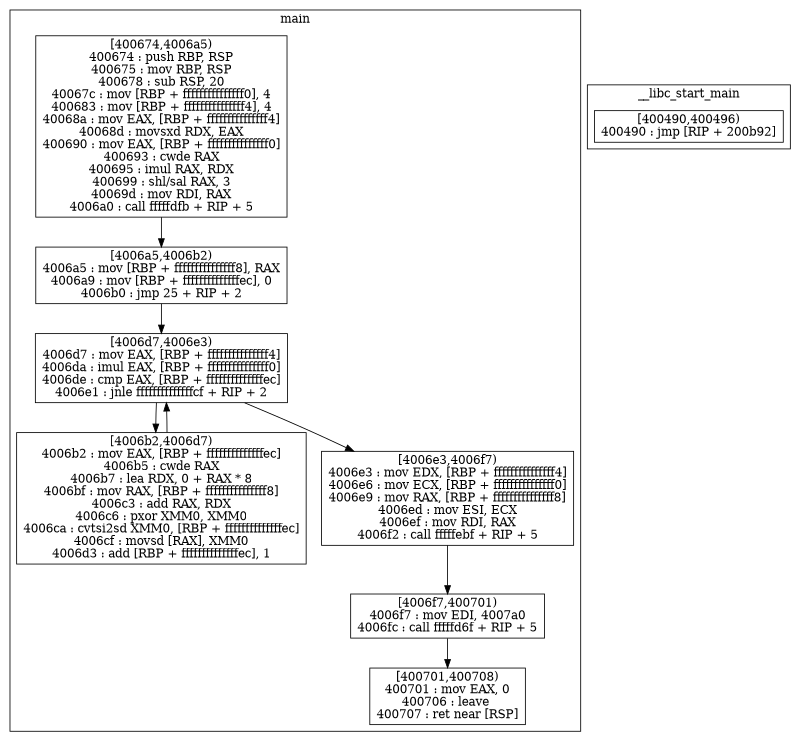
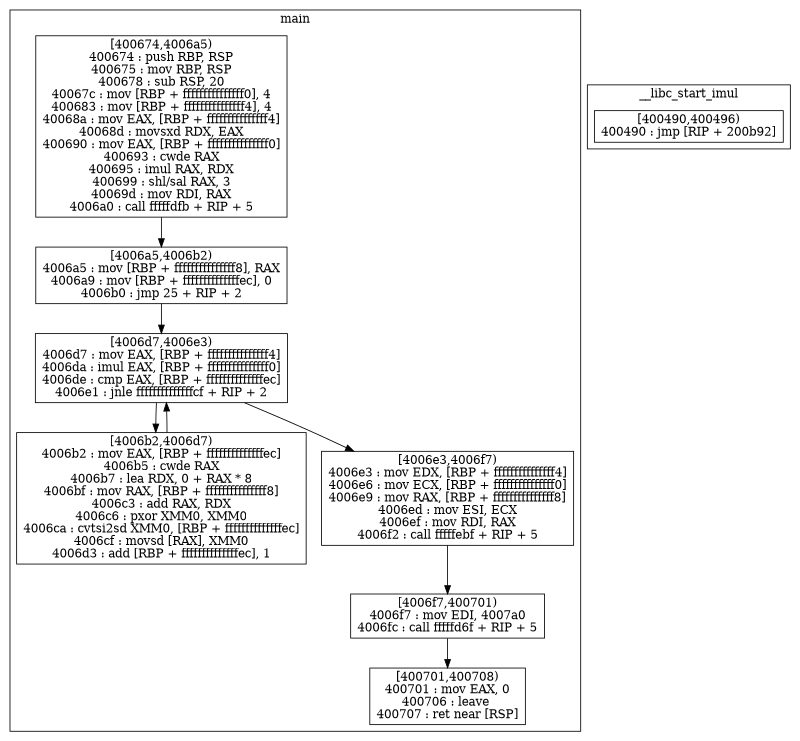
cluster "__libc_start_main": label "__libc_start_main" -> "__libc_start_imul"
